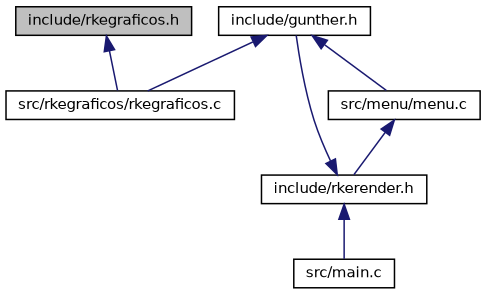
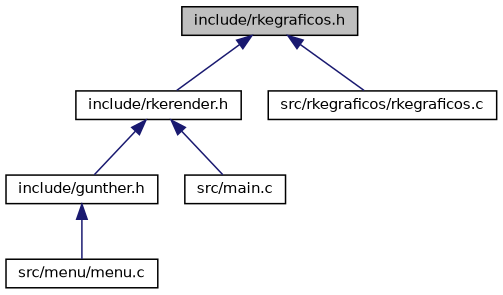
edge "src/rkegraficos/rkegraficos.c" -> "include/gunther.h": removed
edge "include/rkerender.h" -> "src/menu/menu.c": now "include/rkerender.h" -> "include/rkegraficos.h"
